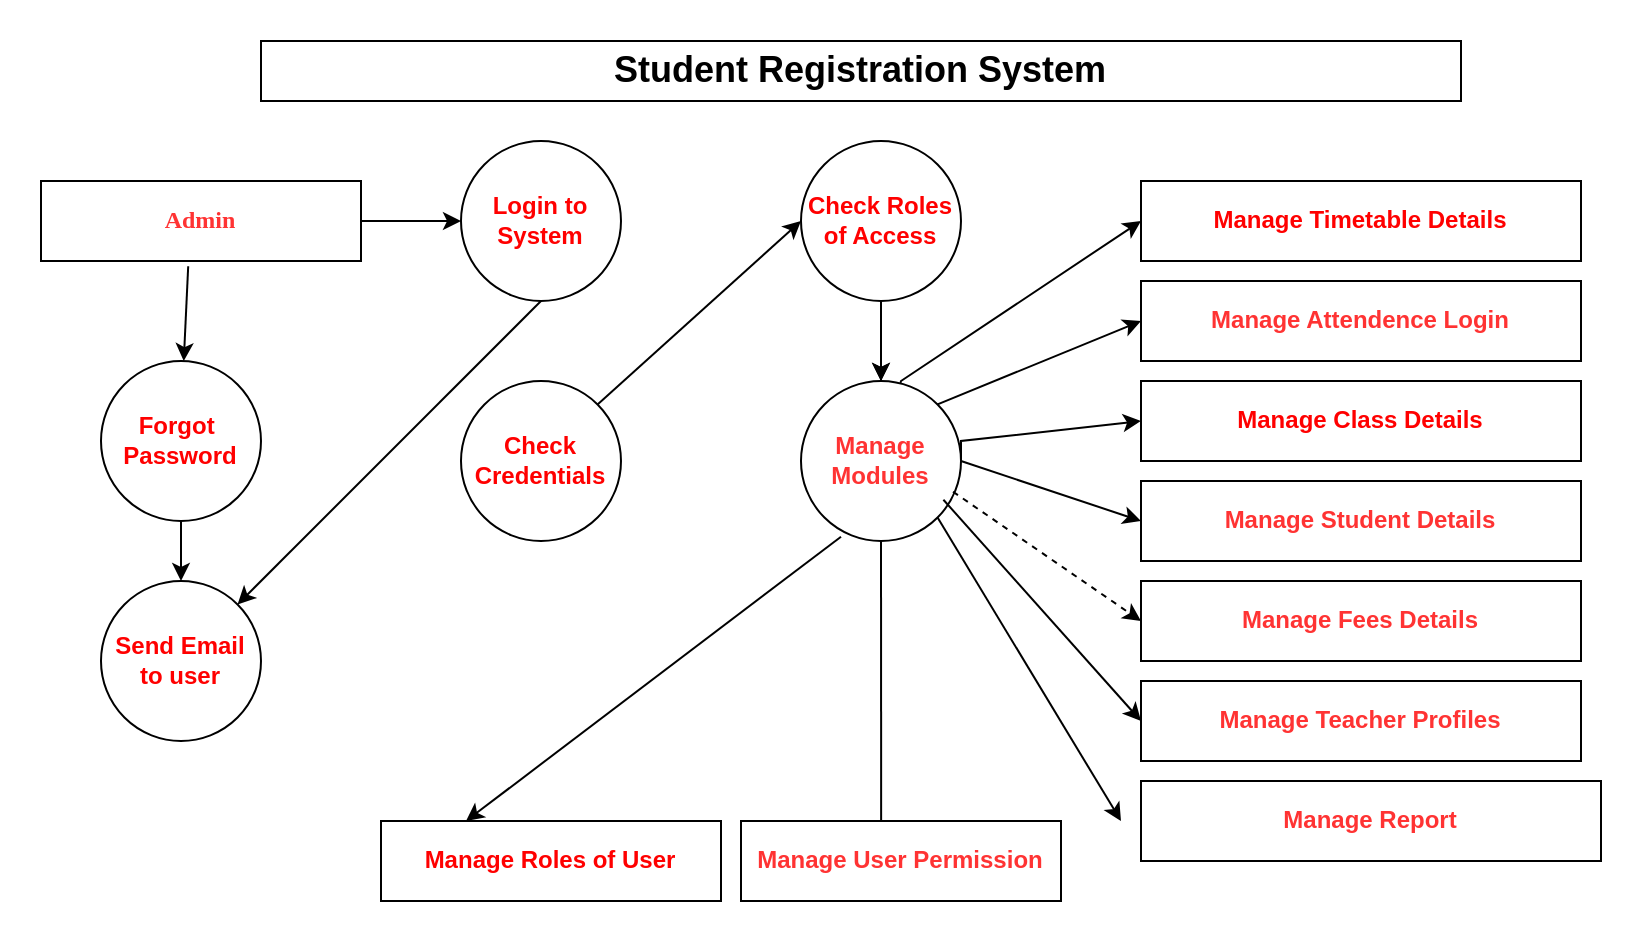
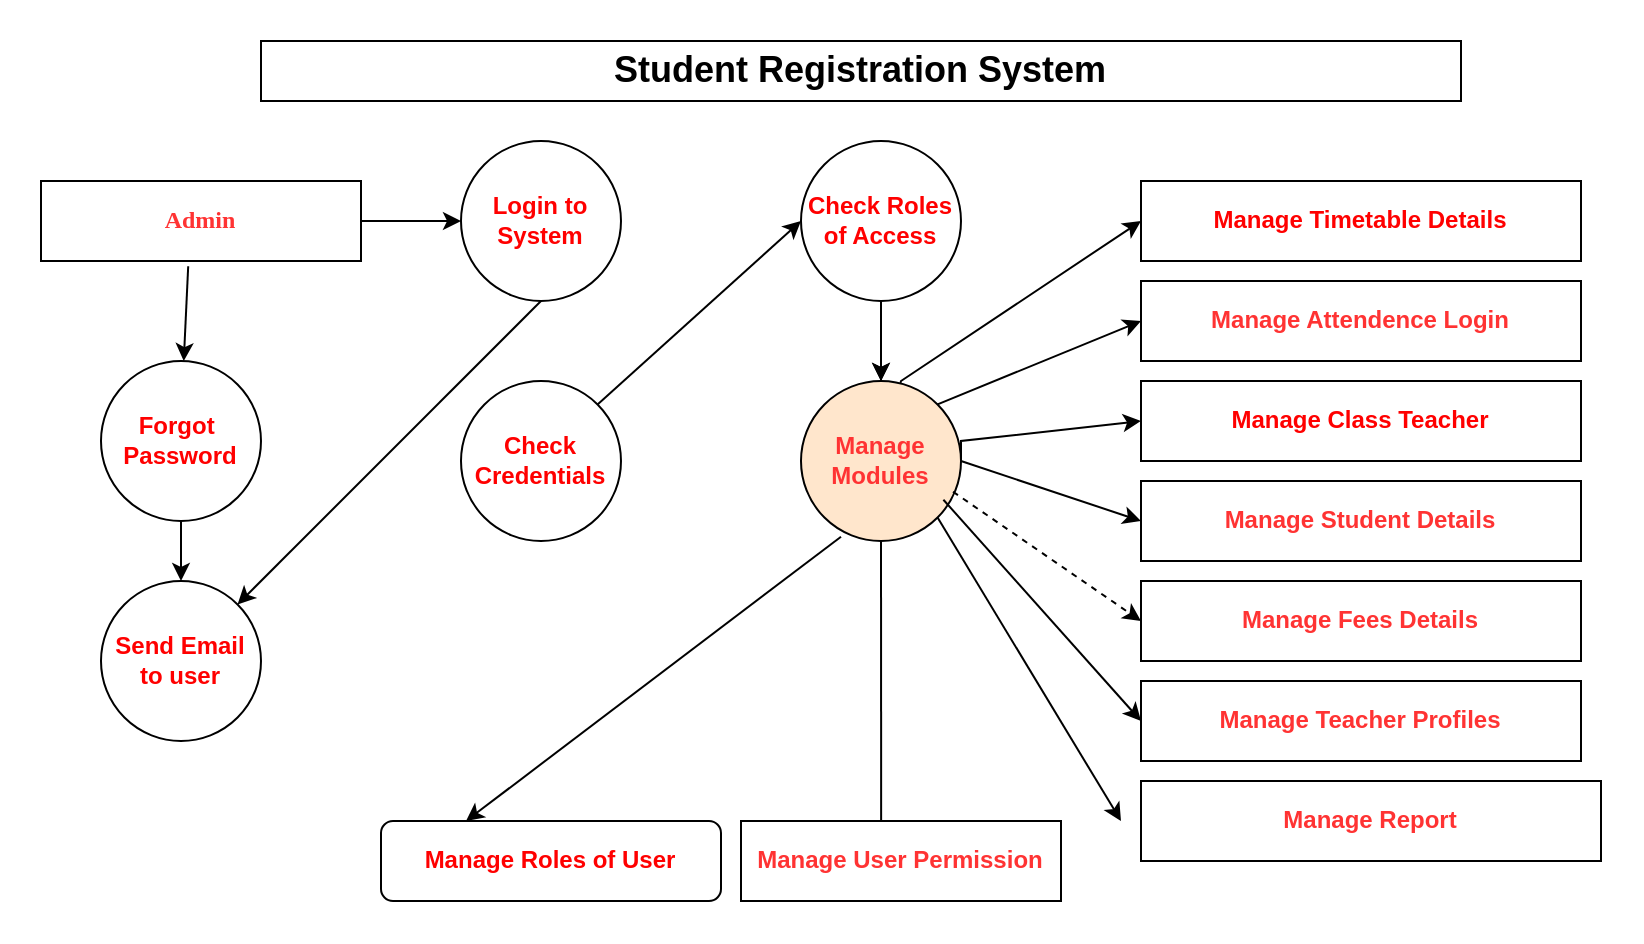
node "Manage Class Details": label "Manage Class Details" -> "Manage Class Teacher"
node "Manage Modules": fillcolor #ffffff -> #ffe6cc
node "Manage Roles of User": shape rectangle -> rounded rectangle
